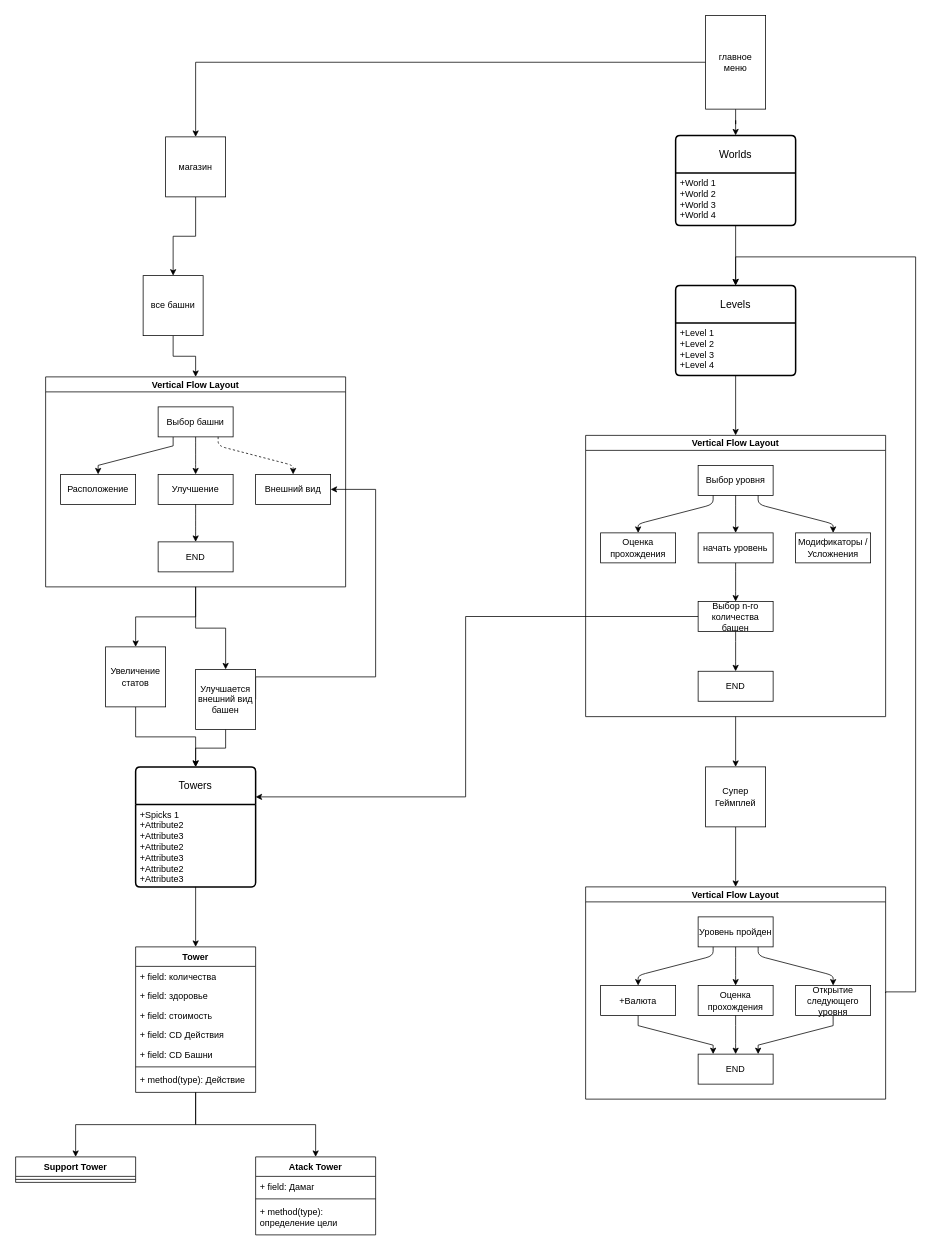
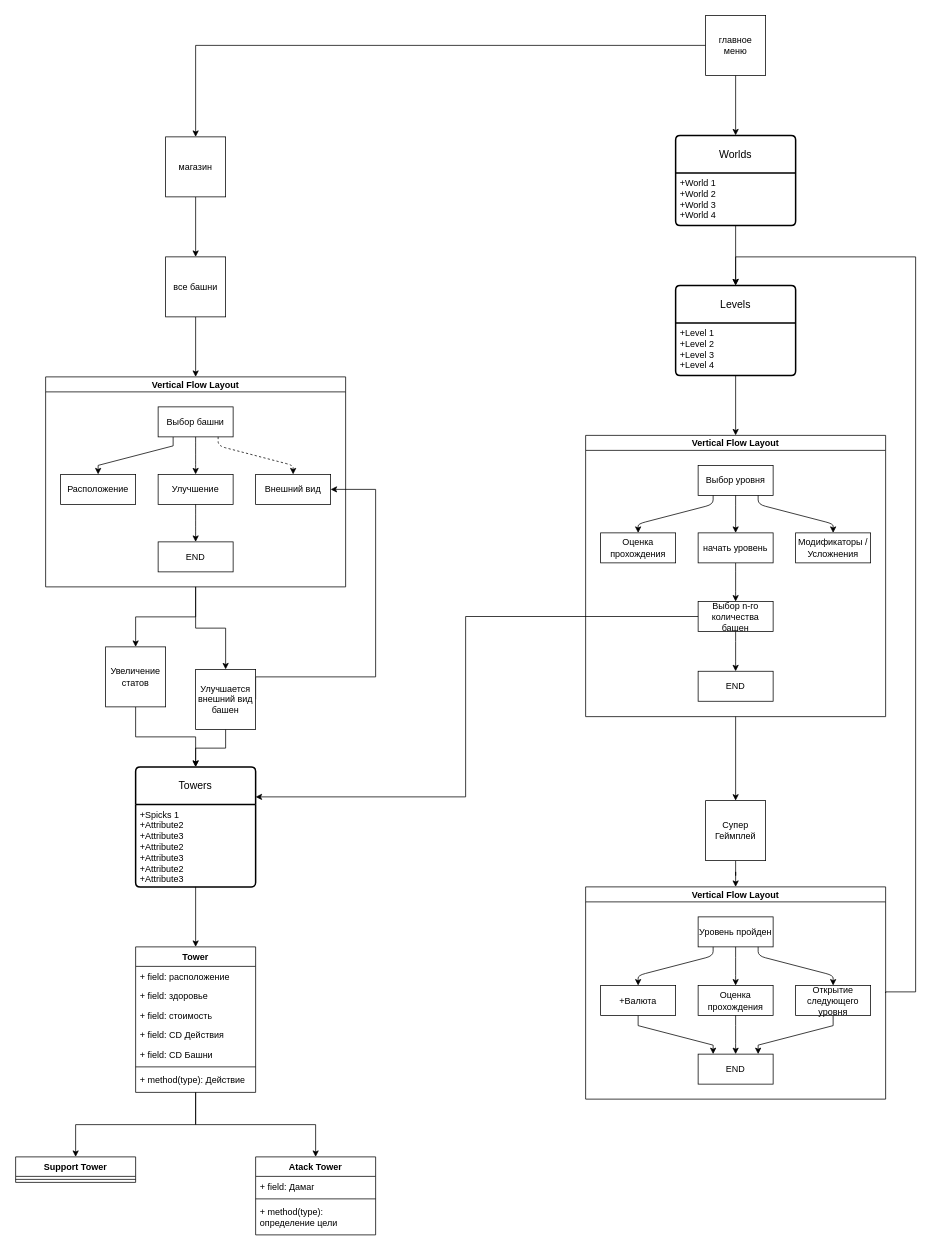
node "главное меню": size 60x94 -> 60x60
node "все башни": moved (173, 306) -> (195, 287)
node "Супер Геймплей": moved (735, 797) -> (735, 831)
node "+ field: количества": label "+ field: количества" -> "+ field: расположение"
